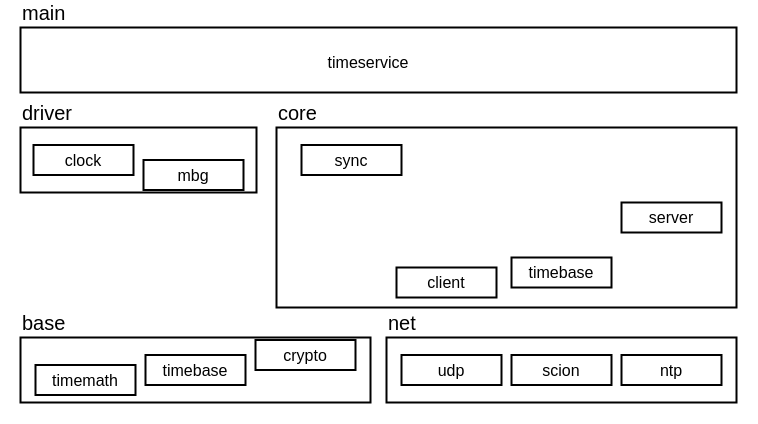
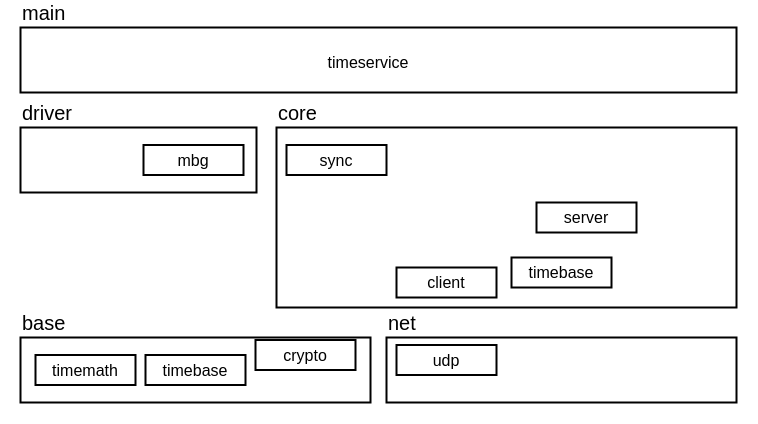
node "clock": removed
node "sync": moved (352, 160) -> (337, 160)
node "mbg": moved (194, 175) -> (194, 160)
node "server": moved (672, 218) -> (587, 218)
node "udp": moved (452, 370) -> (447, 360)
node "scion": removed
node "ntp": removed
node "timemath": moved (86, 380) -> (86, 370)
